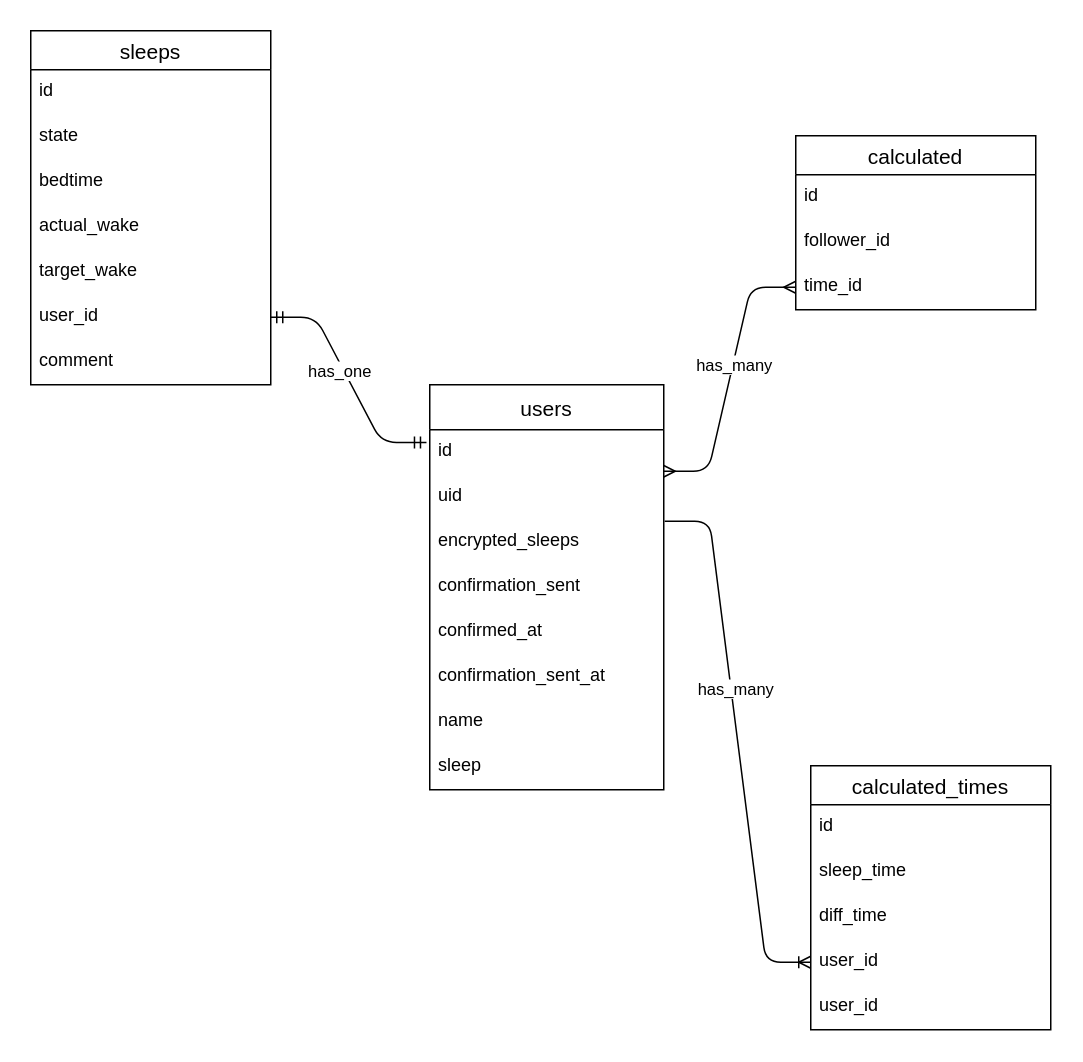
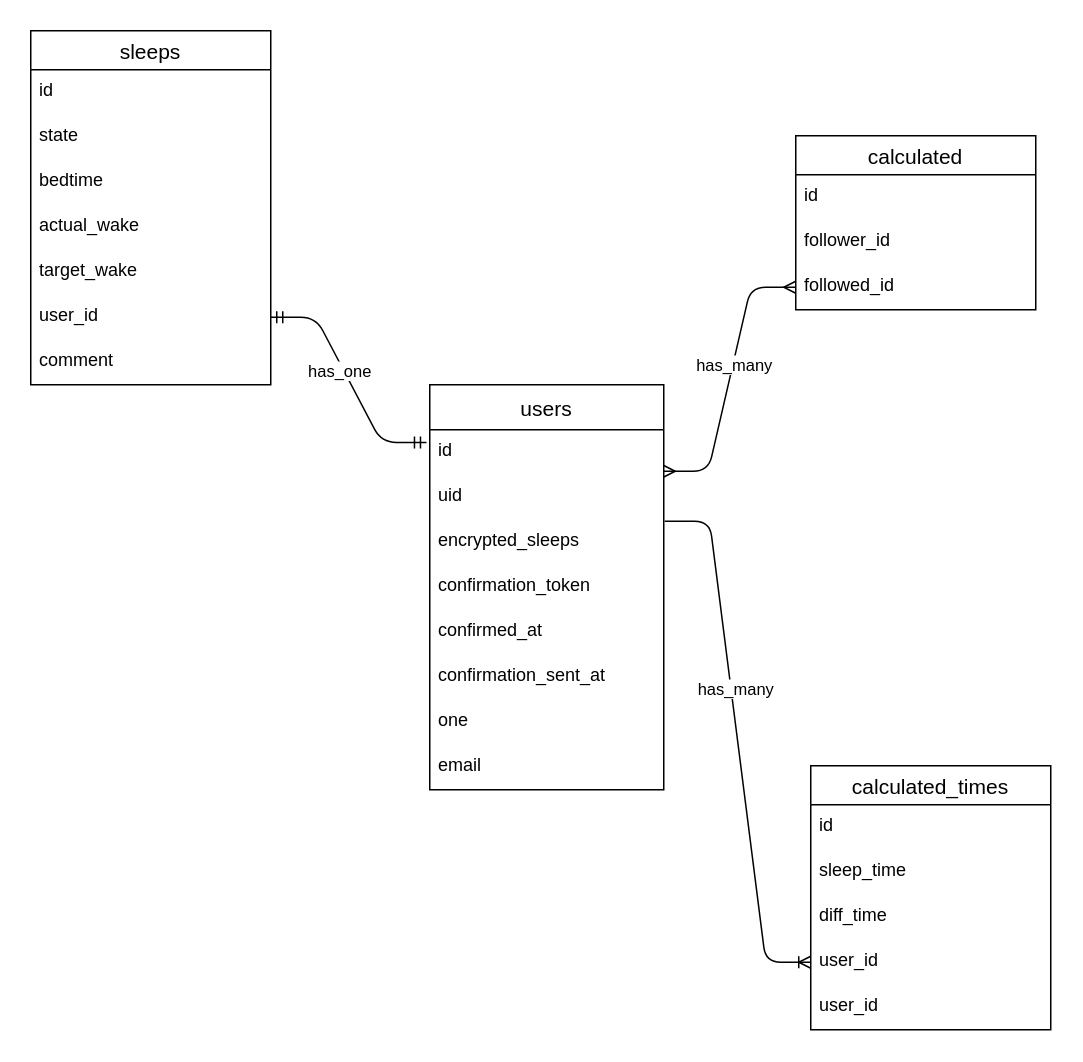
node "time_id": label "time_id" -> "followed_id"
node "confirmation_sent": label "confirmation_sent" -> "confirmation_token"
node "name": label "name" -> "one"
node "sleep": label "sleep" -> "email"
